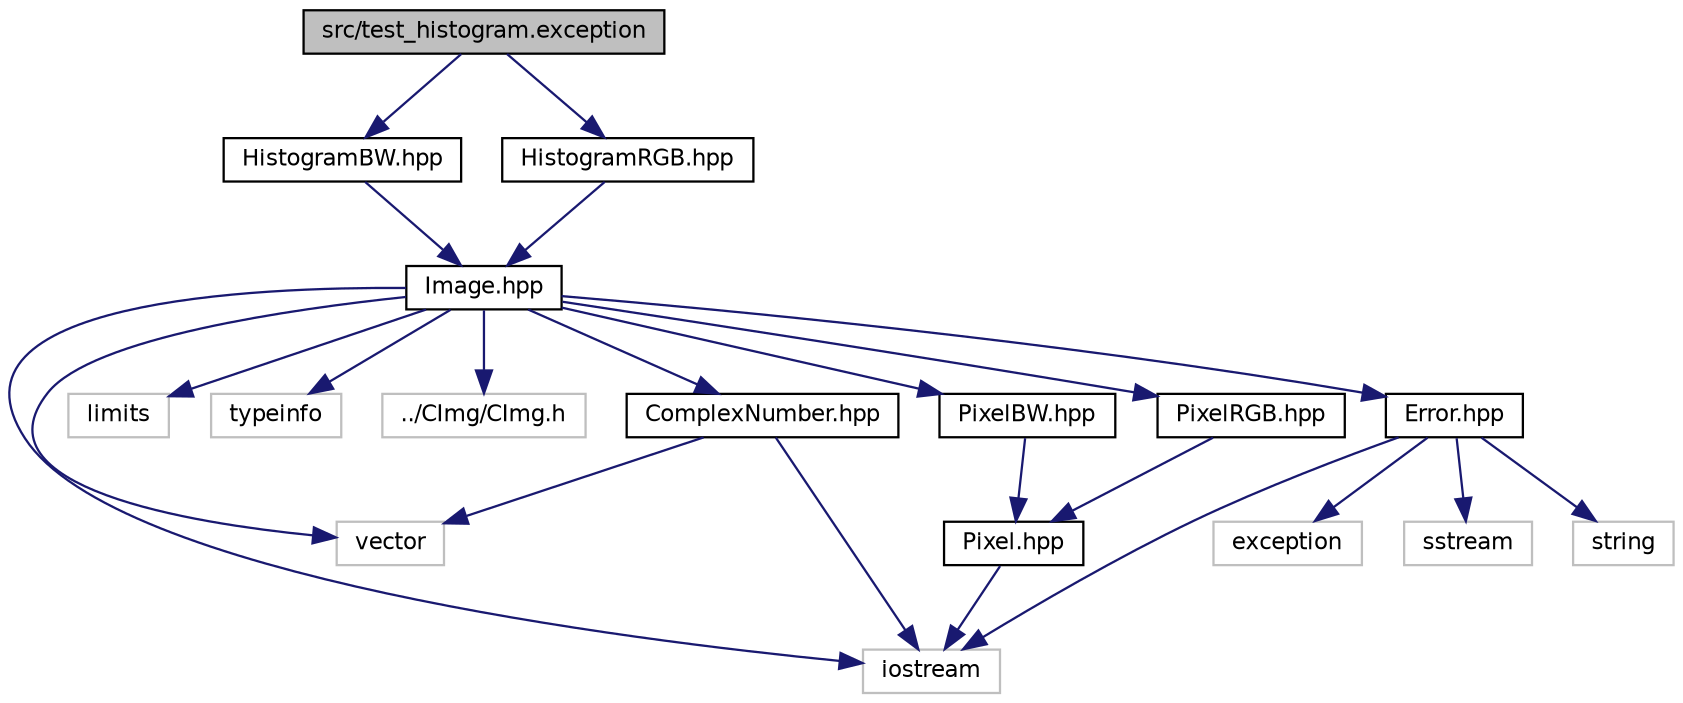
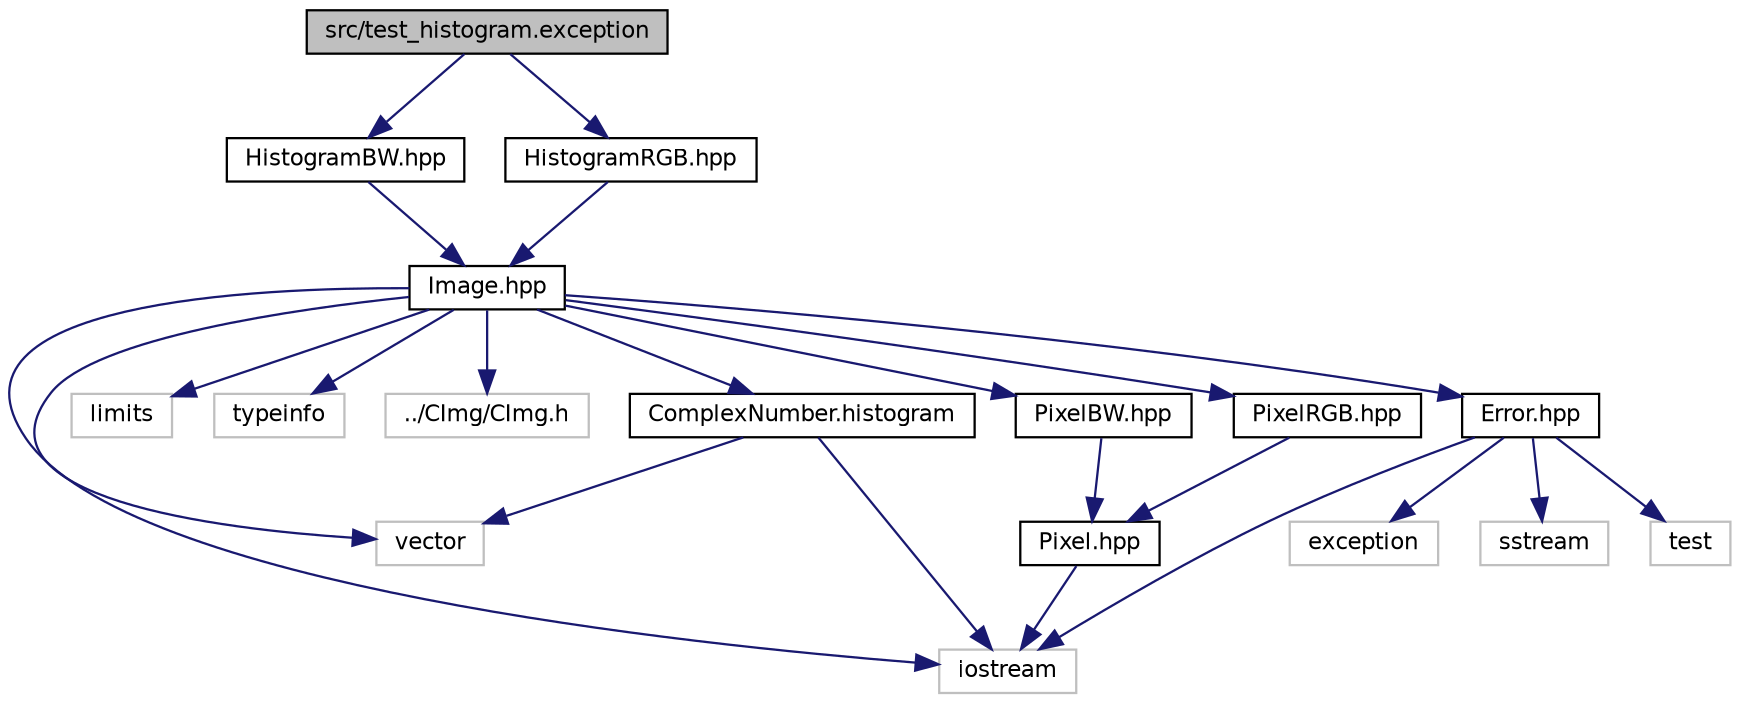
node "ComplexNumber.hpp": label "ComplexNumber.hpp" -> "ComplexNumber.histogram"
node "string": label "string" -> "test"
